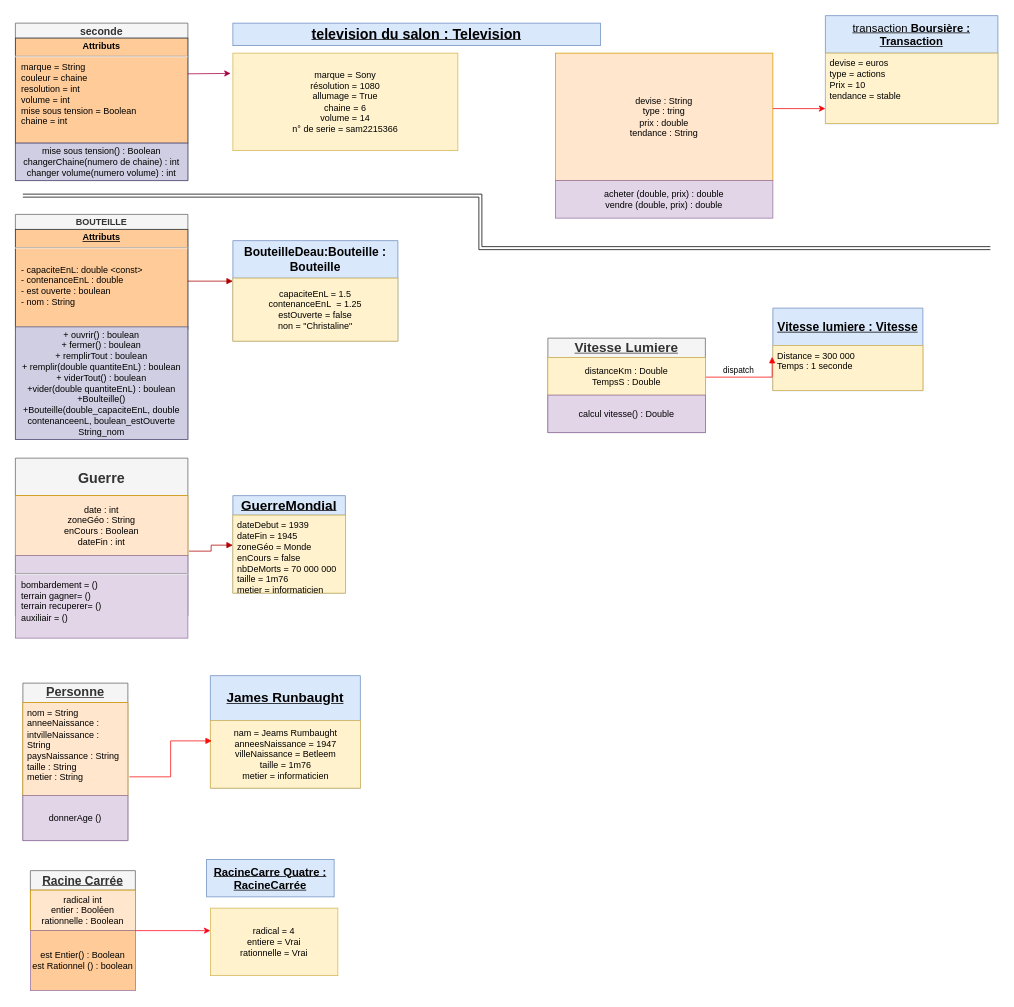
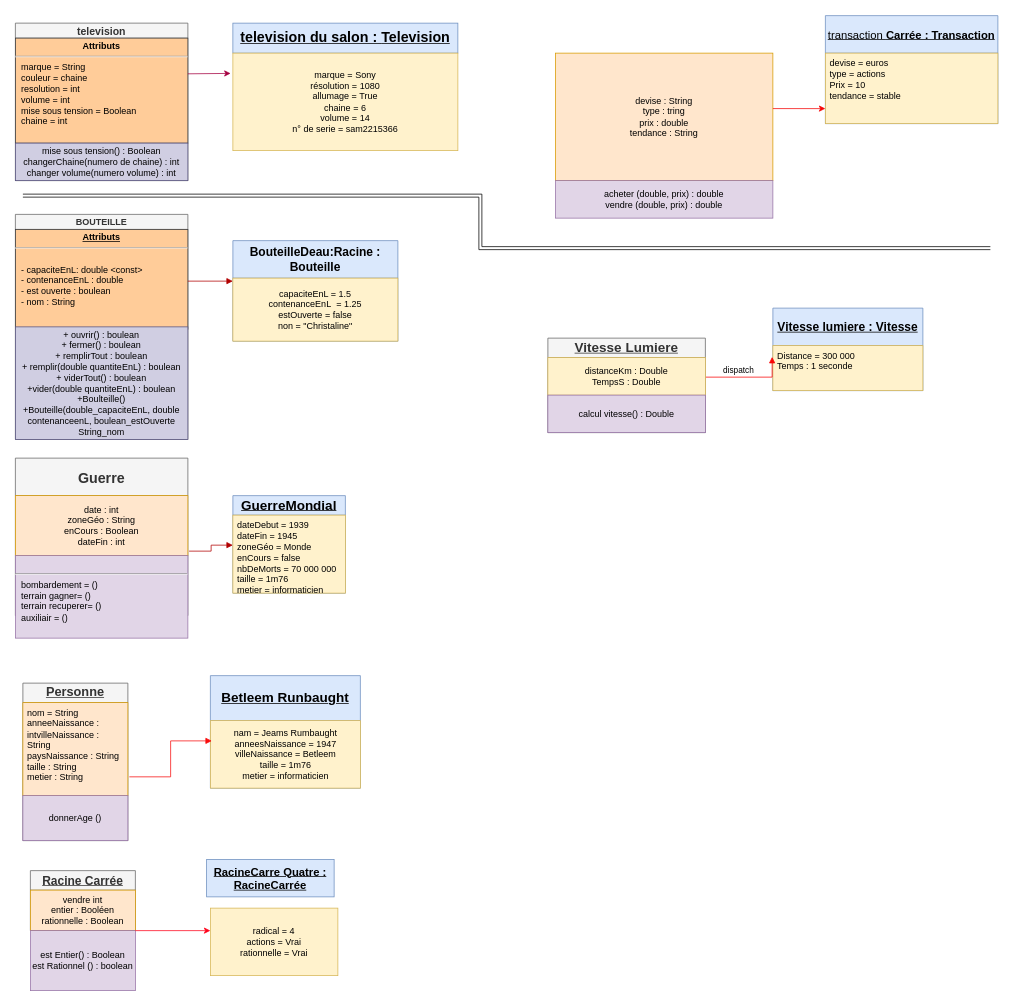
node "seconde": label "seconde" -> "television"
node "television du salon : Television": size 368x23 -> 225x30
node "transaction Boursière : Transaction": label "transaction Boursière : Transaction" -> "transaction Carrée : Transaction"
node "BouteilleDeau:Bouteille : Bouteille": label "BouteilleDeau:Bouteille : Bouteille" -> "BouteilleDeau:Racine : Bouteille"
node "James Runbaught": label "James Runbaught" -> "Betleem Runbaught"
node "radical int entier : Booléen rationnelle : Boolean": label "radical int entier : Booléen rationnelle : Boolean" -> "vendre int entier : Booléen rationnelle : Boolean"
node "radical = 4 entiere = Vrai rationnelle = Vrai": label "radical = 4 entiere = Vrai rationnelle = Vrai" -> "radical = 4 actions = Vrai rationnelle = Vrai"
node "est Entier() : Boolean est Rationnel () : boolean": fillcolor #ffcc99 -> #e1d5e7
